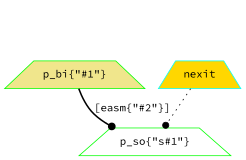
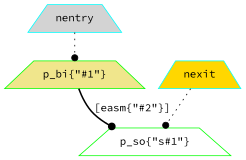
node "nentry": added
